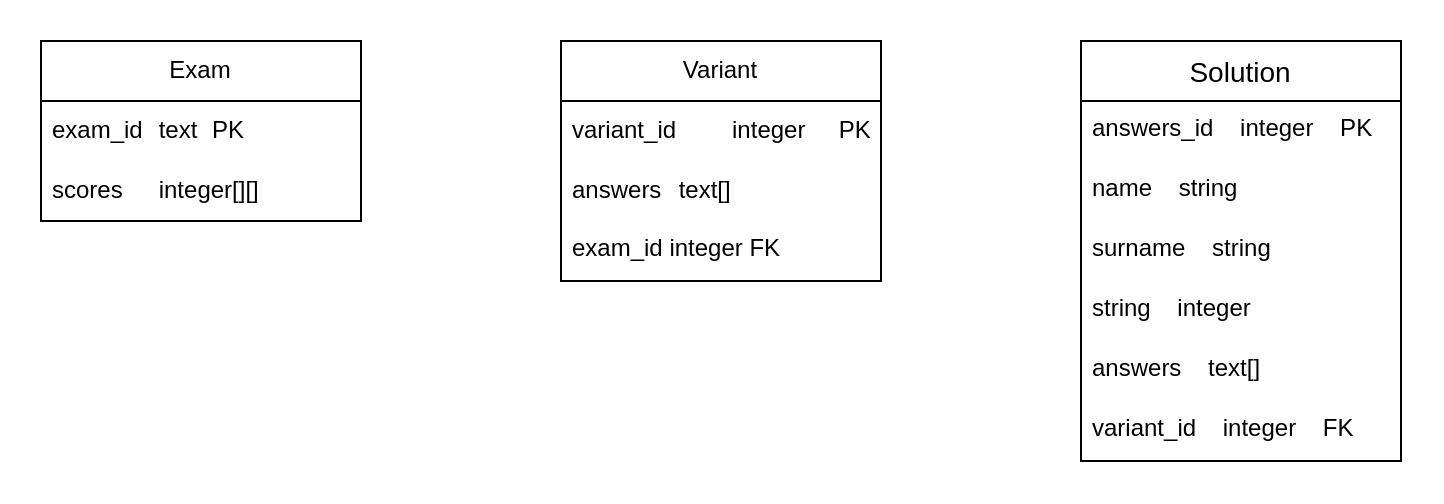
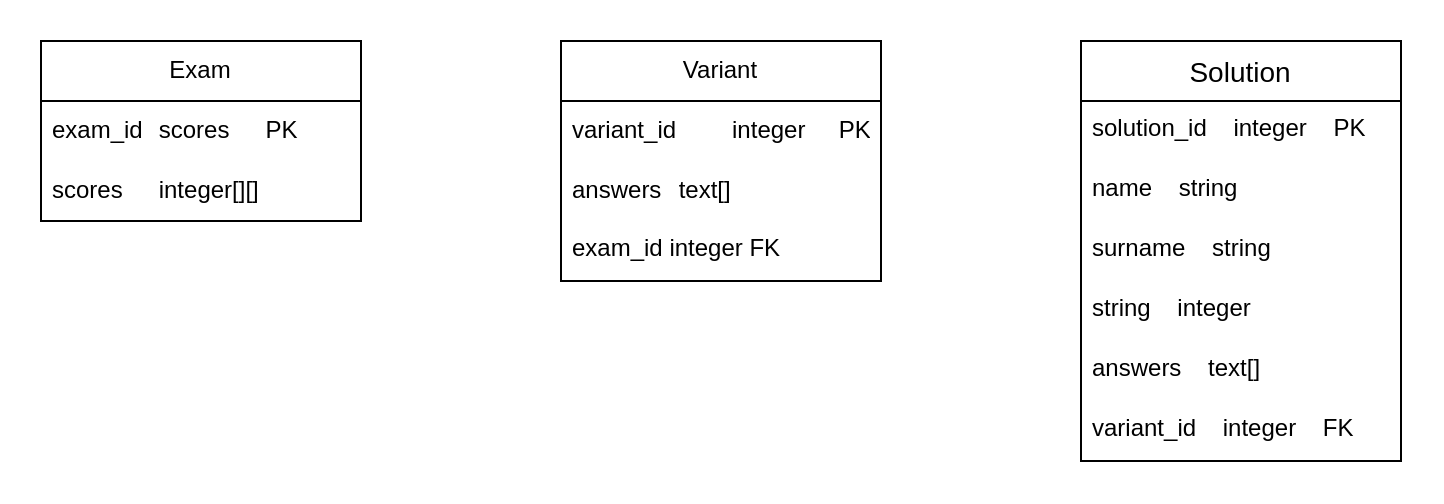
node "answers_id integer PK": label "answers_id integer PK" -> "solution_id integer PK"
node "exam_id text PK": label "exam_id text PK" -> "exam_id scores PK"
